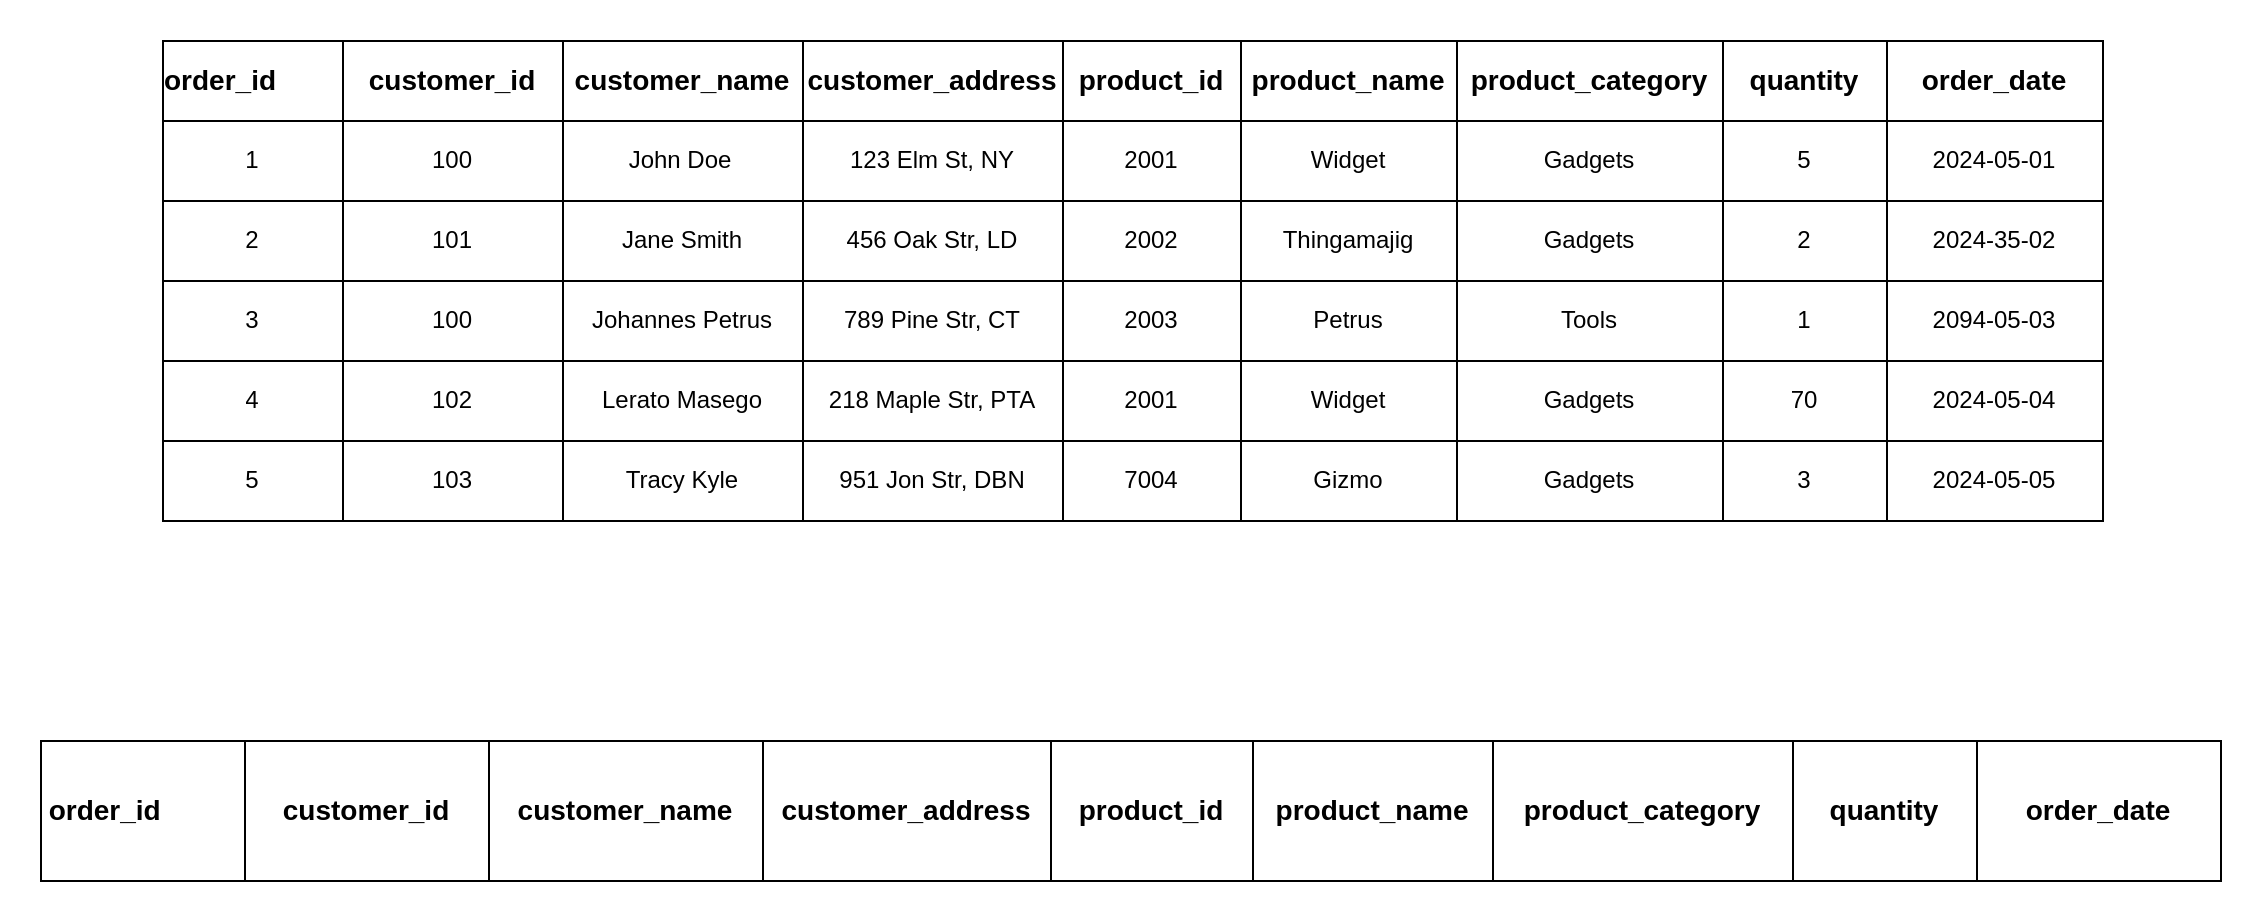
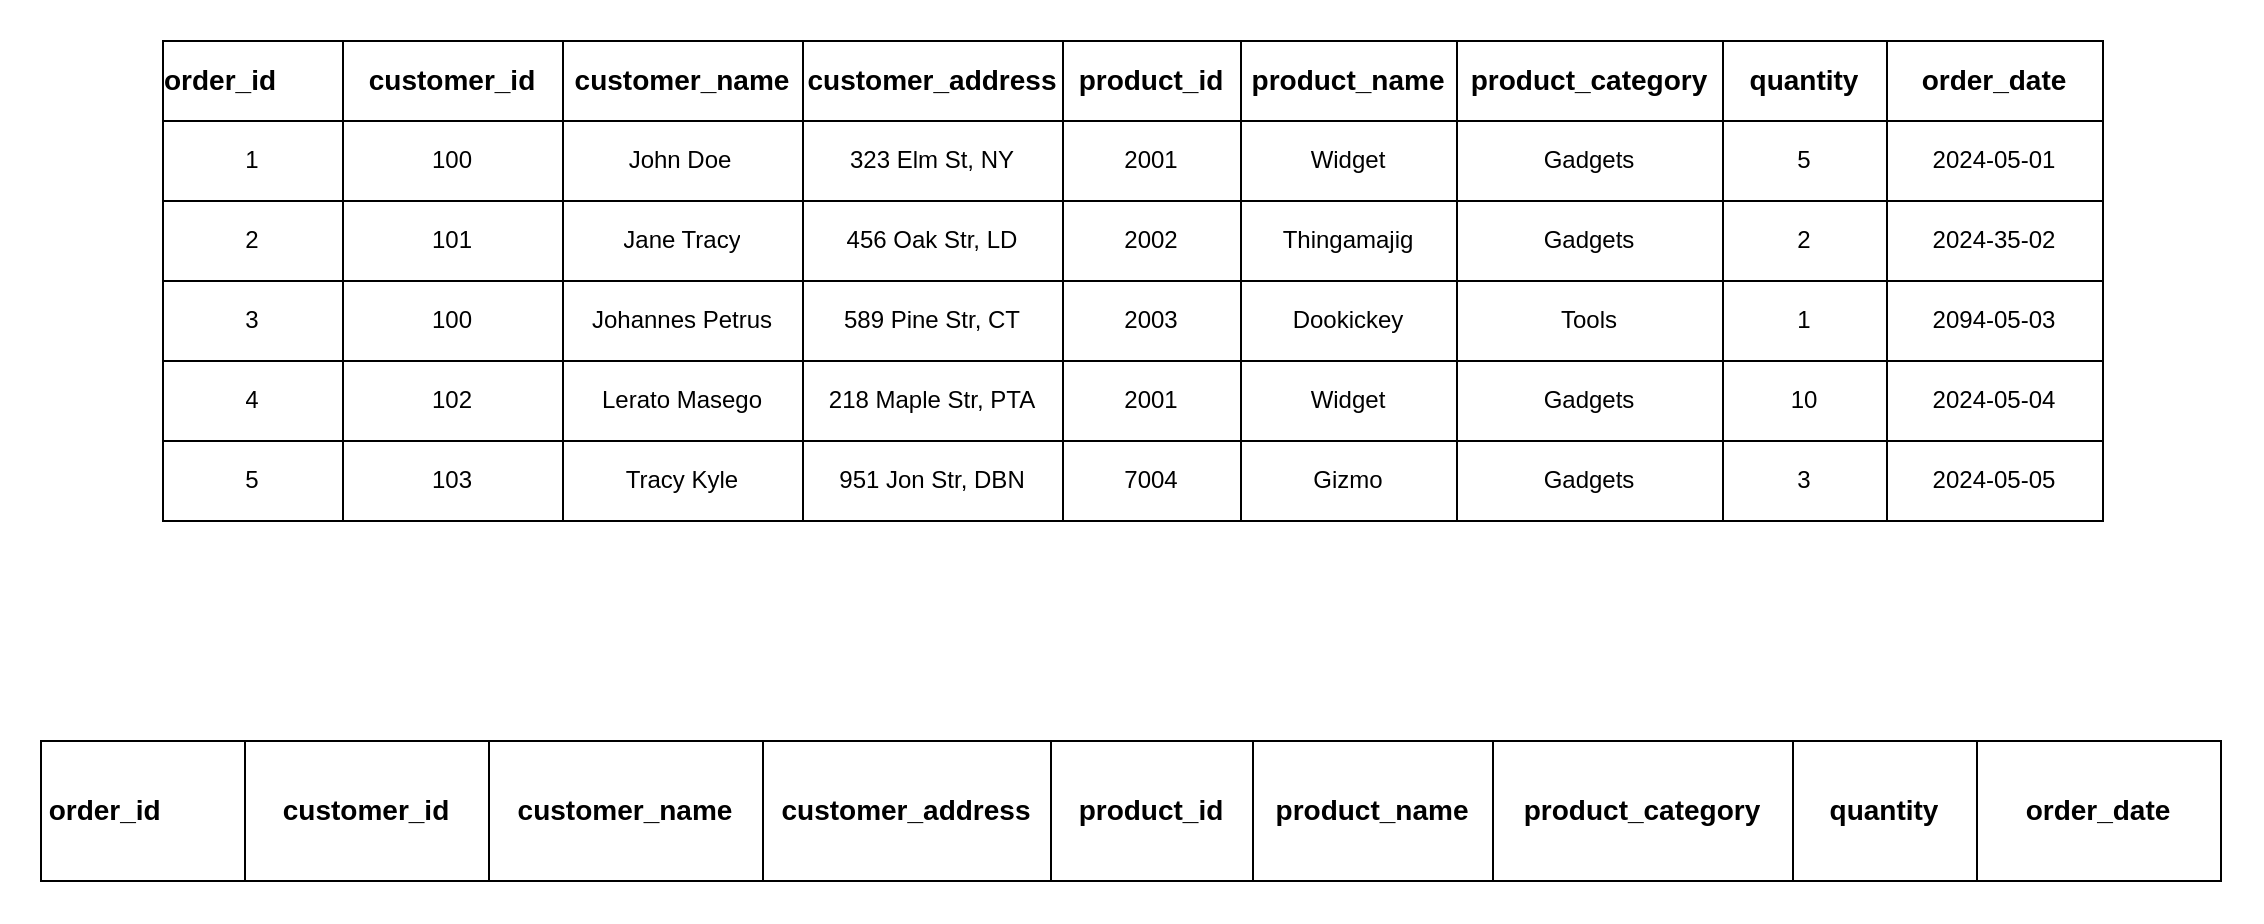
node "123 Elm St, NY": label "123 Elm St, NY" -> "323 Elm St, NY"
node "Jane Smith": label "Jane Smith" -> "Jane Tracy"
node "789 Pine Str, CT": label "789 Pine Str, CT" -> "589 Pine Str, CT"
node "Petrus": label "Petrus" -> "Dookickey"
node "70": label "70" -> "10"
